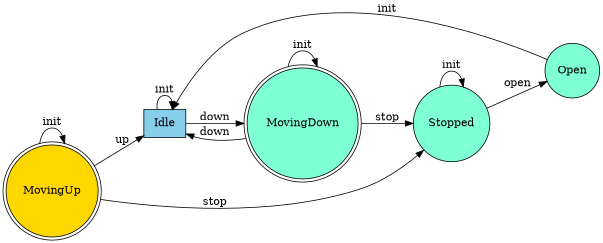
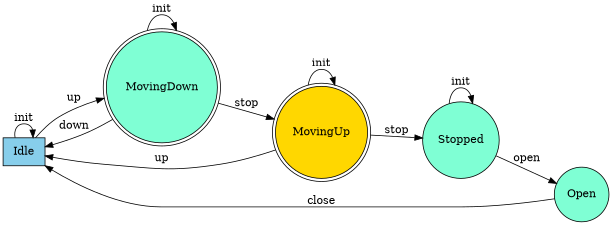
edge "Open" -> "Idle": label "init" -> "close"
edge "Idle" -> "MovingDown": label "down" -> "up"
edge "MovingDown" -> "Stopped": now "MovingDown" -> "MovingUp"
